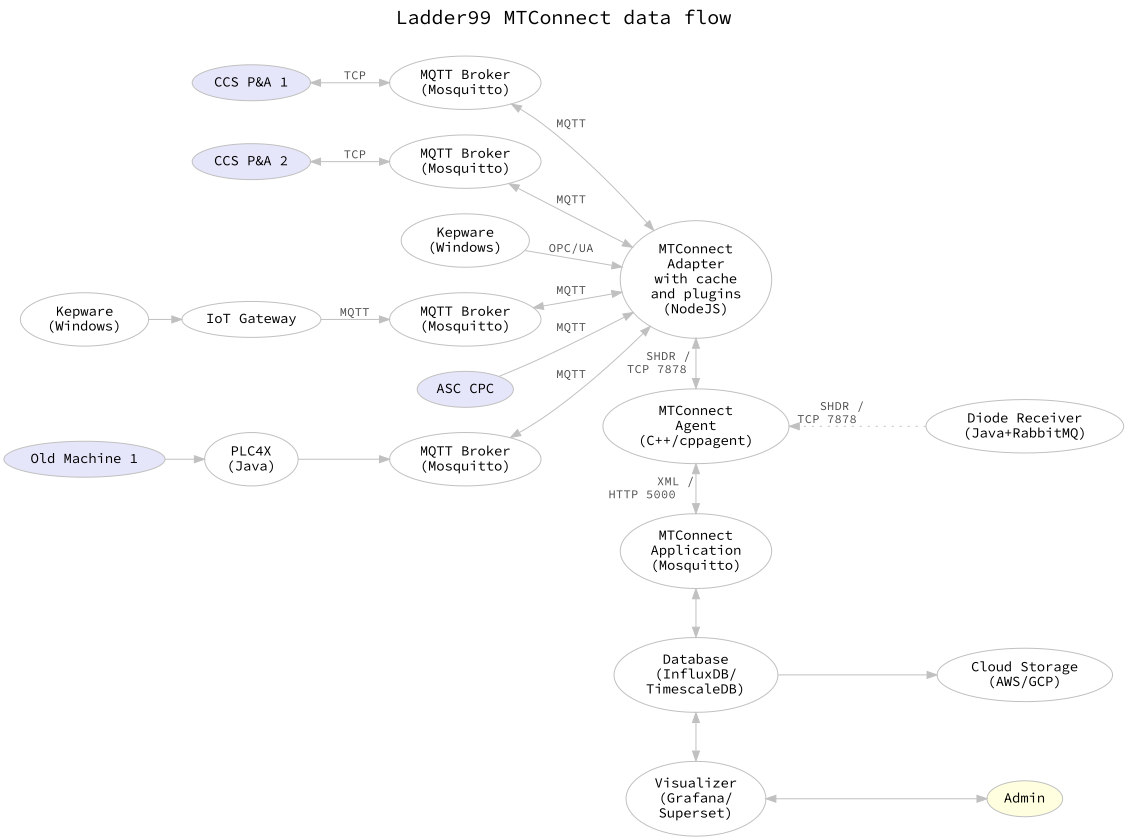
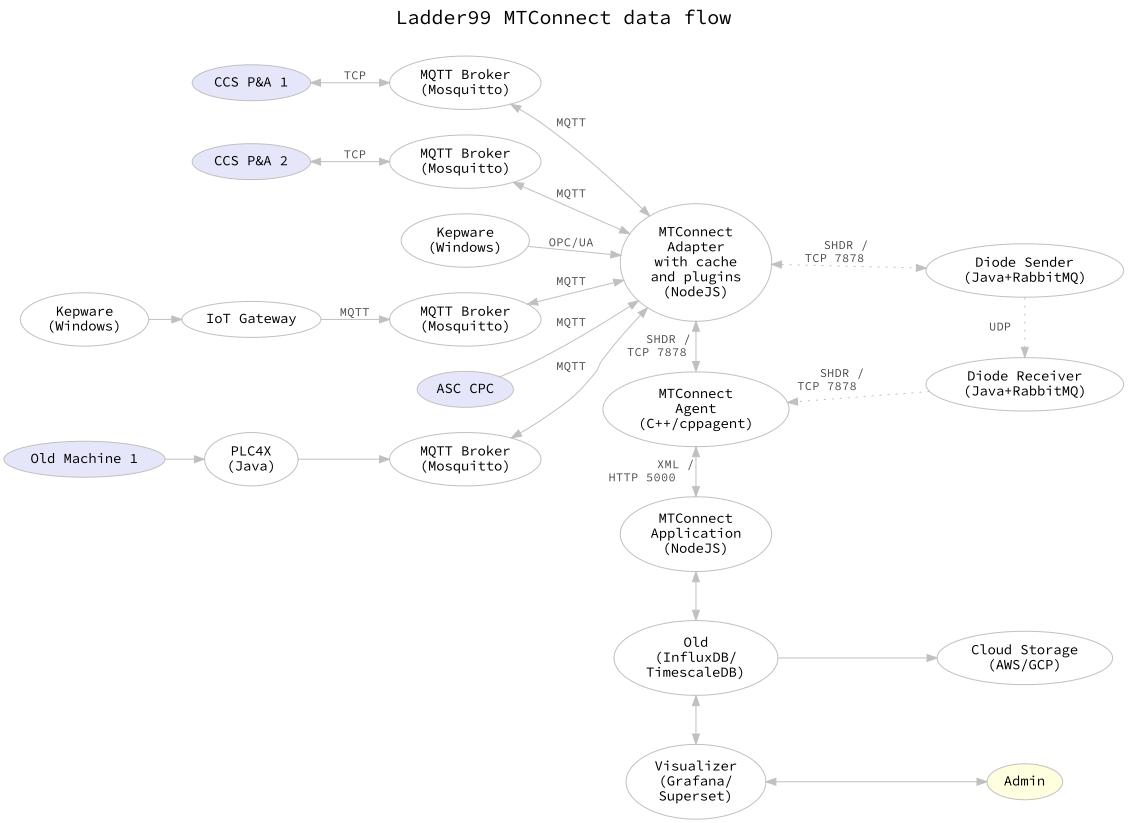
node "Diode Sender (Java+RabbitMQ)": added
node "MTConnect Application (Mosquitto)": label "MTConnect Application (Mosquitto)" -> "MTConnect Application (NodeJS)"
node "Database (InfluxDB/ TimescaleDB)": label "Database (InfluxDB/ TimescaleDB)" -> "Old (InfluxDB/ TimescaleDB)"
